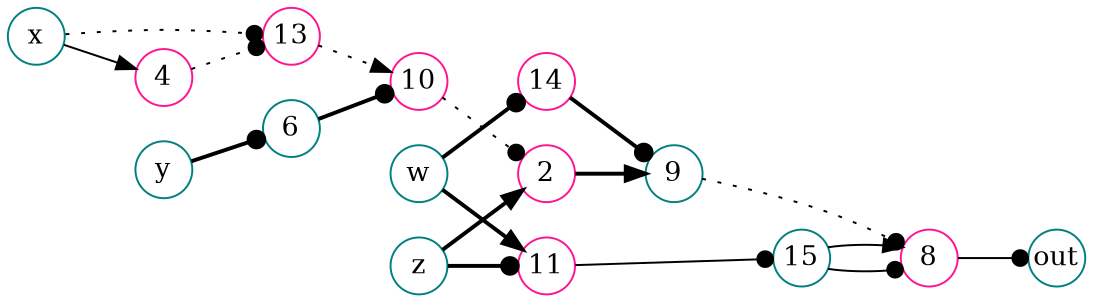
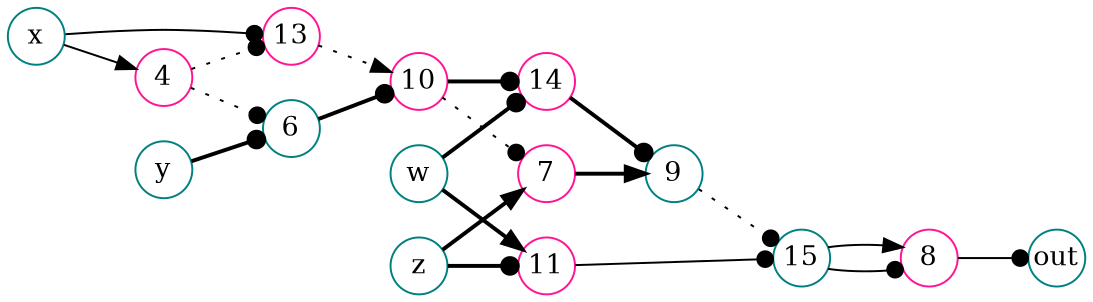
edge "x" -> "13": style dotted -> solid
edge "10" -> "14": added
edge "4" -> "6": added
node "2": label "2" -> "7"
edge "9" -> "8": now "9" -> "15"
